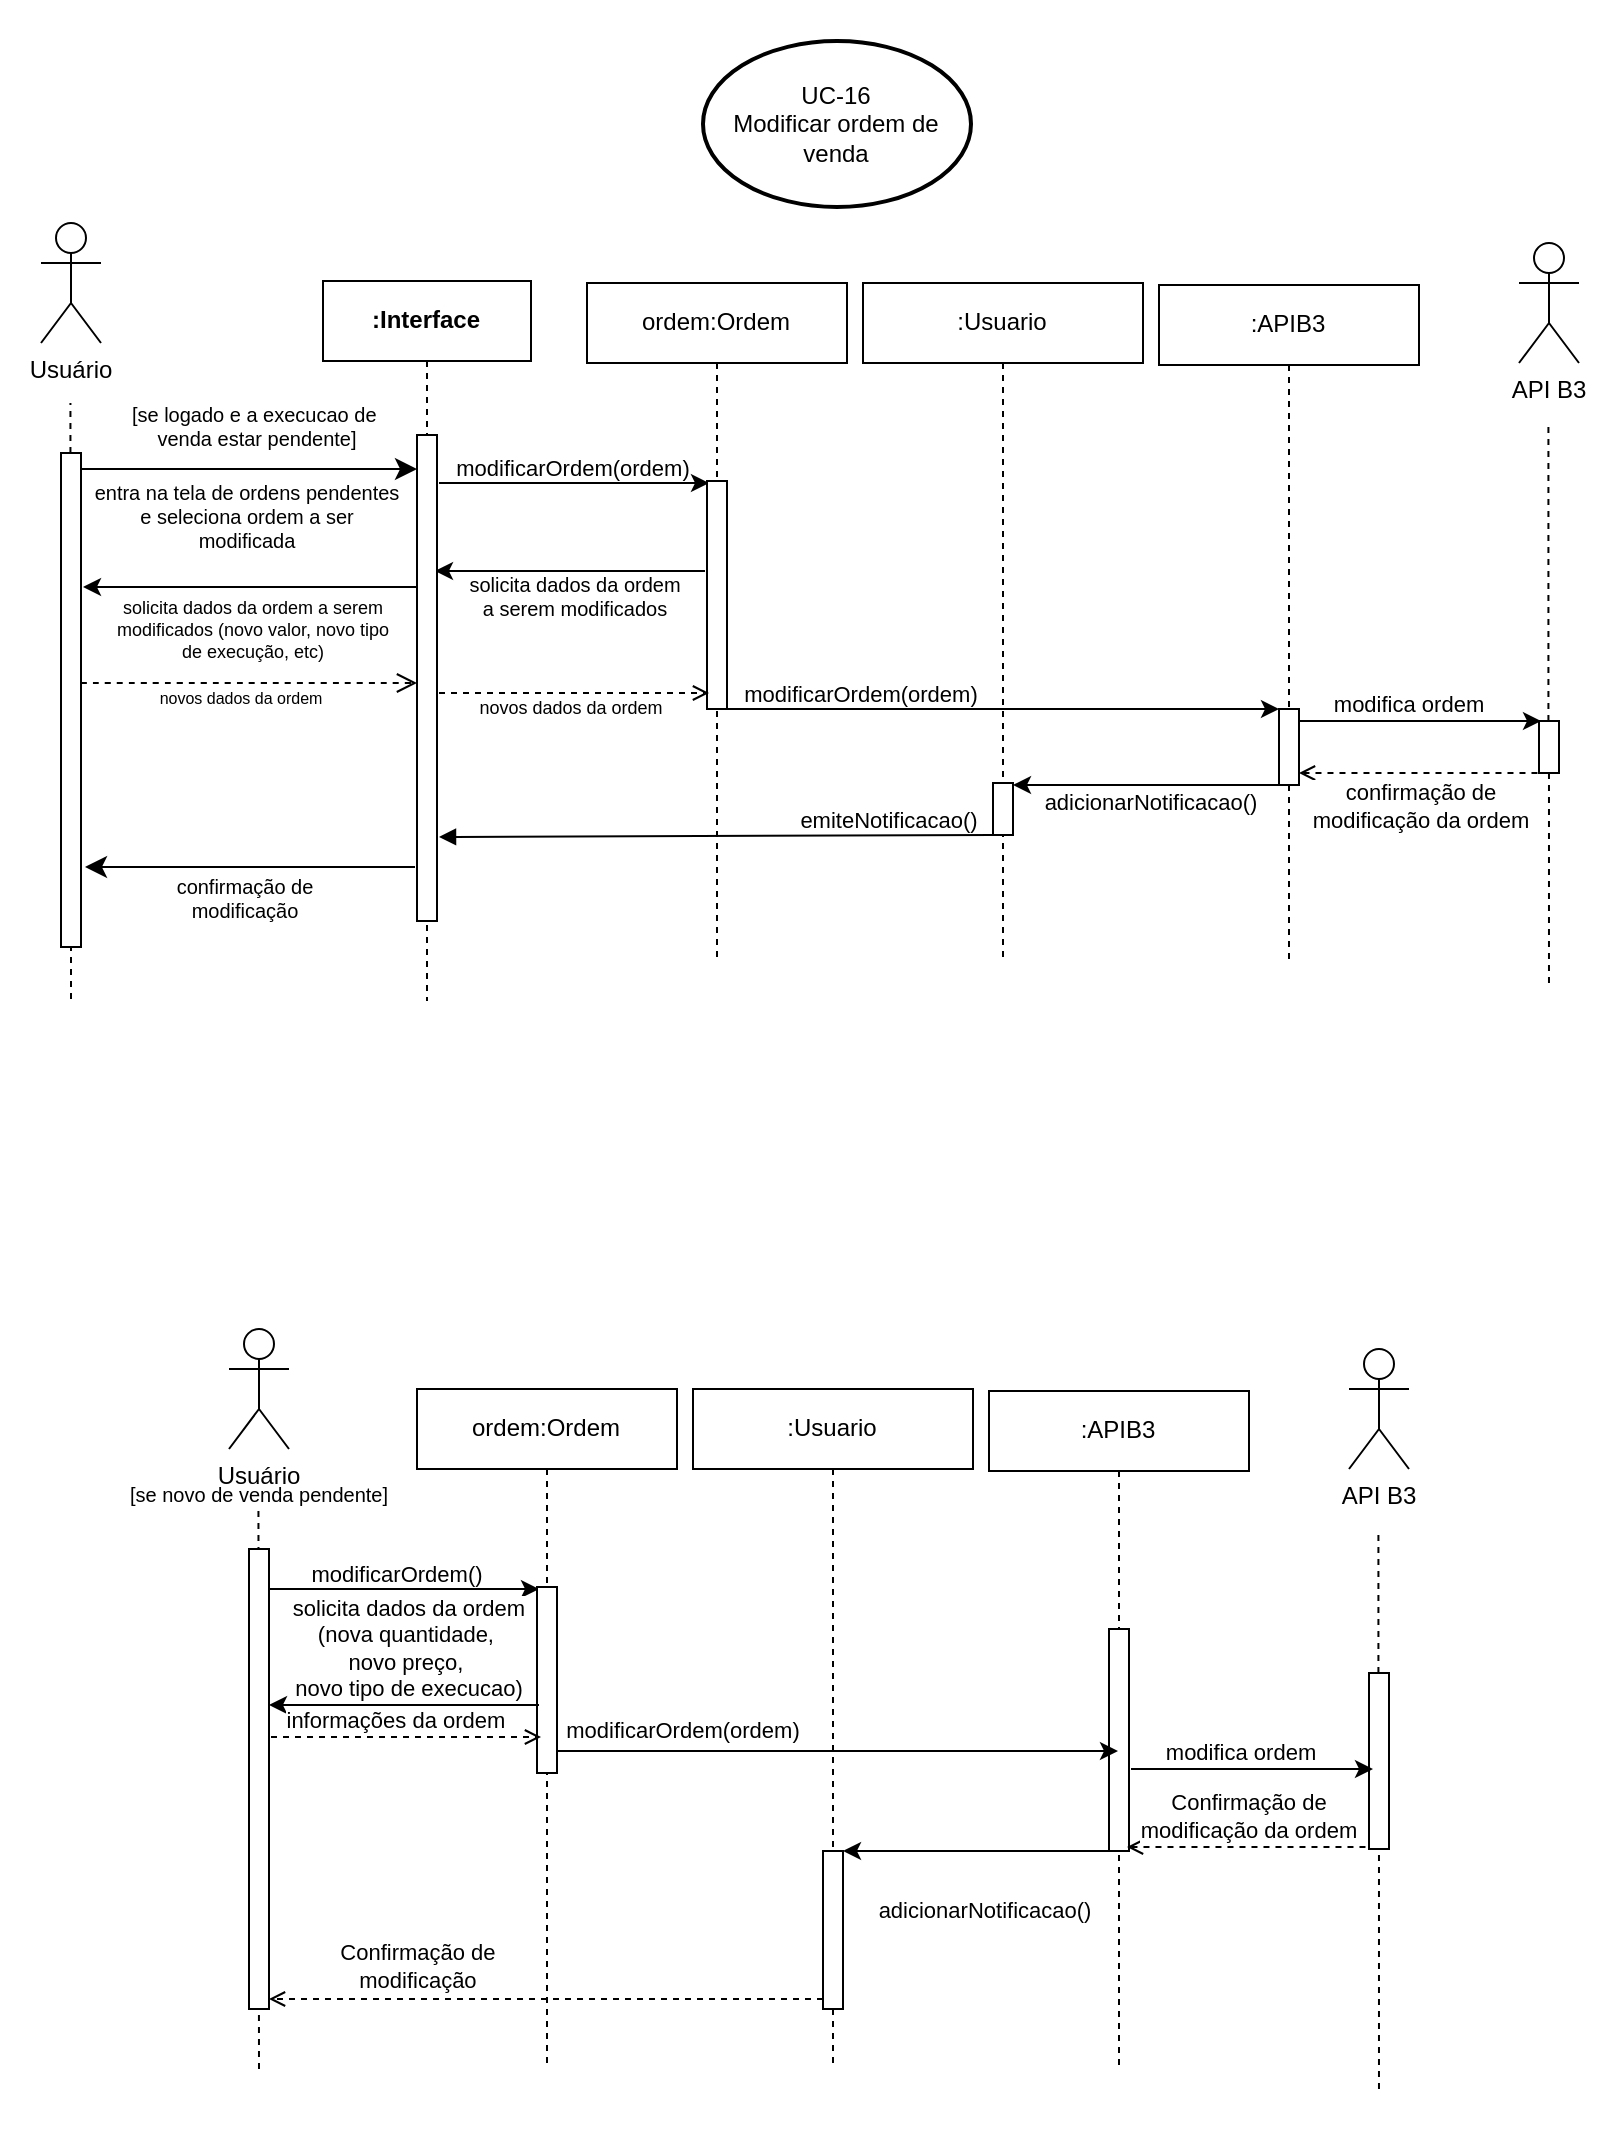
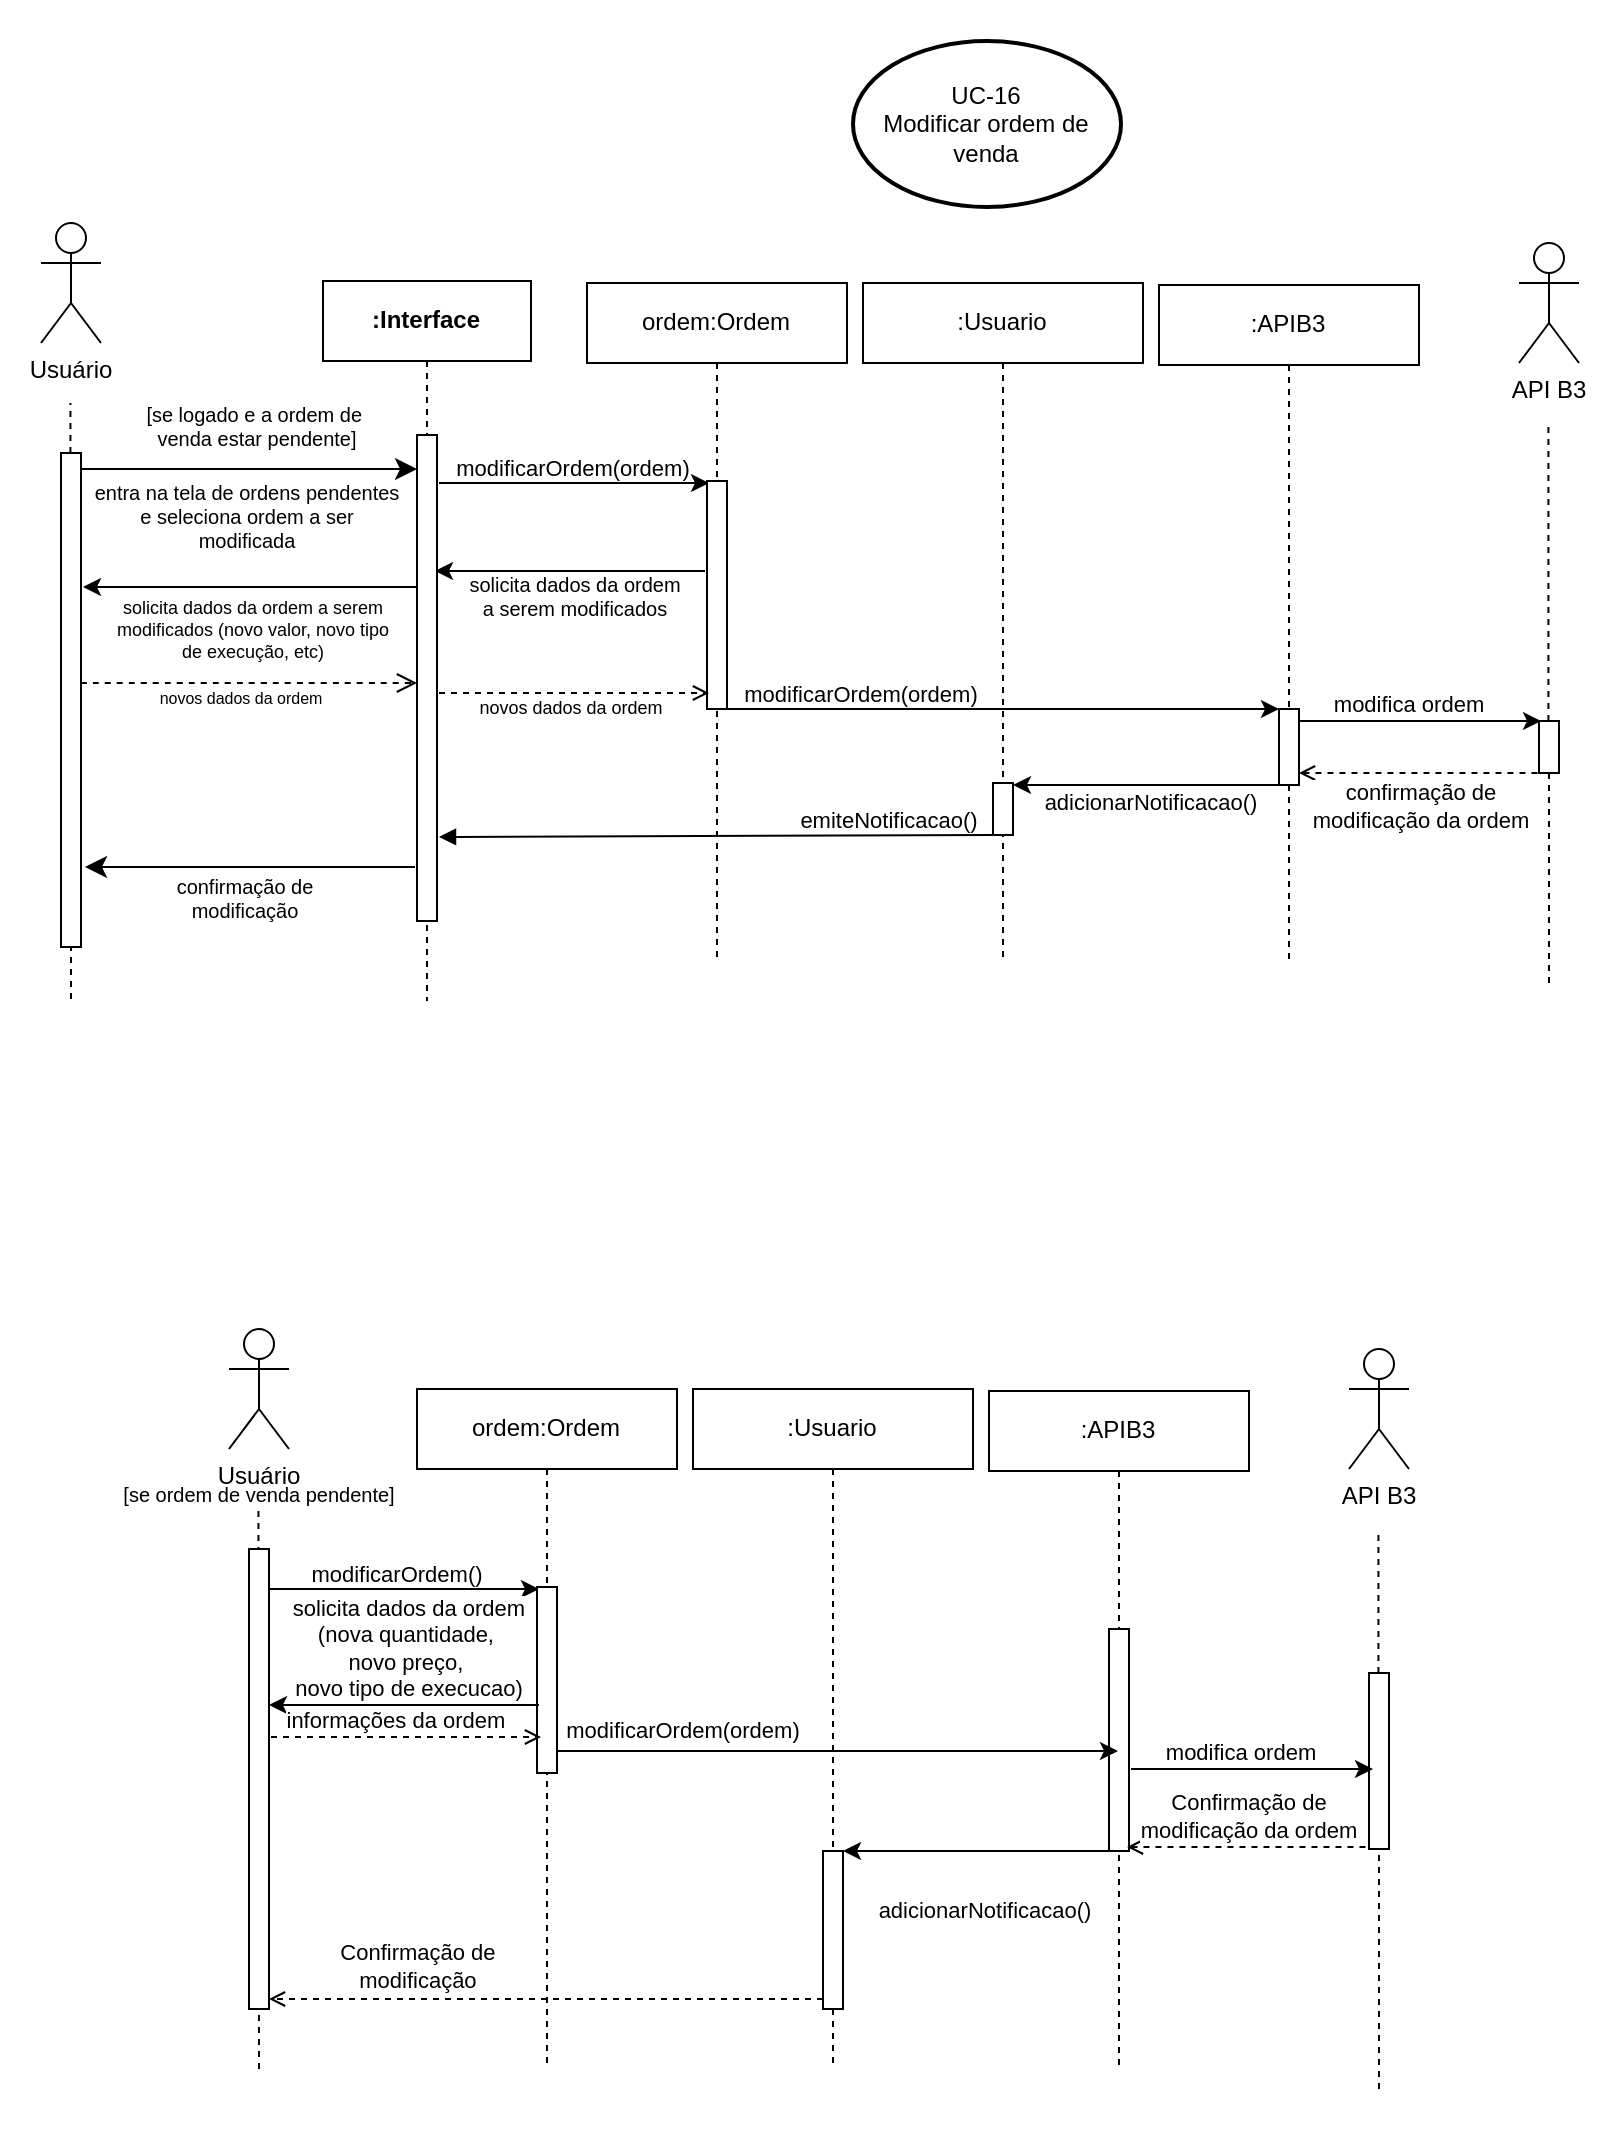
node "UC-16 Modificar ordem de venda": moved (837, 124) -> (987, 124)
node "[se logado e a execucao de venda estar pendente]": label "[se logado e a execucao de venda estar pendente]" -> "[se logado e a ordem de venda estar pendente]"
node "[se novo de venda pendente]": label "[se novo de venda pendente]" -> "[se ordem de venda pendente]"
